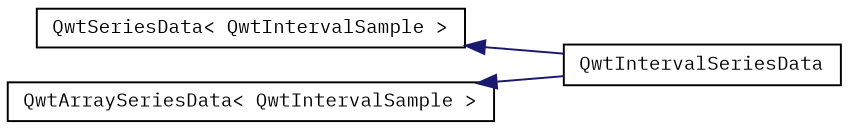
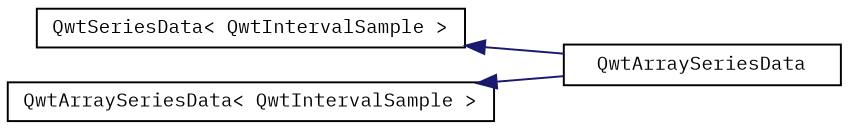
node "QwtIntervalSeriesData": label "QwtIntervalSeriesData" -> "QwtArraySeriesData"
